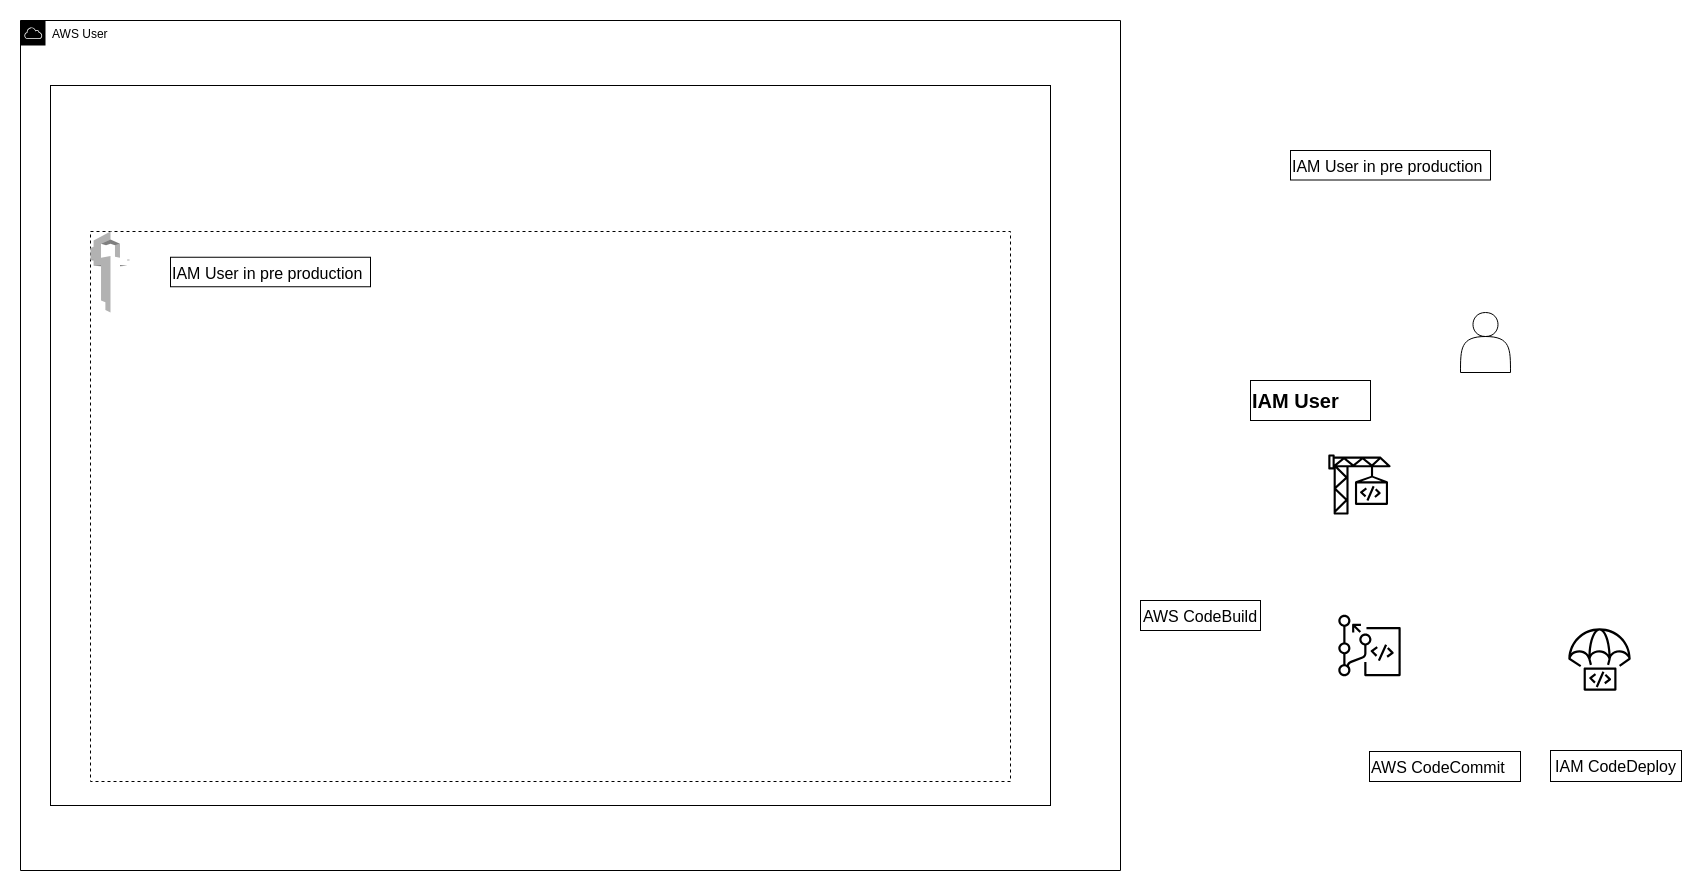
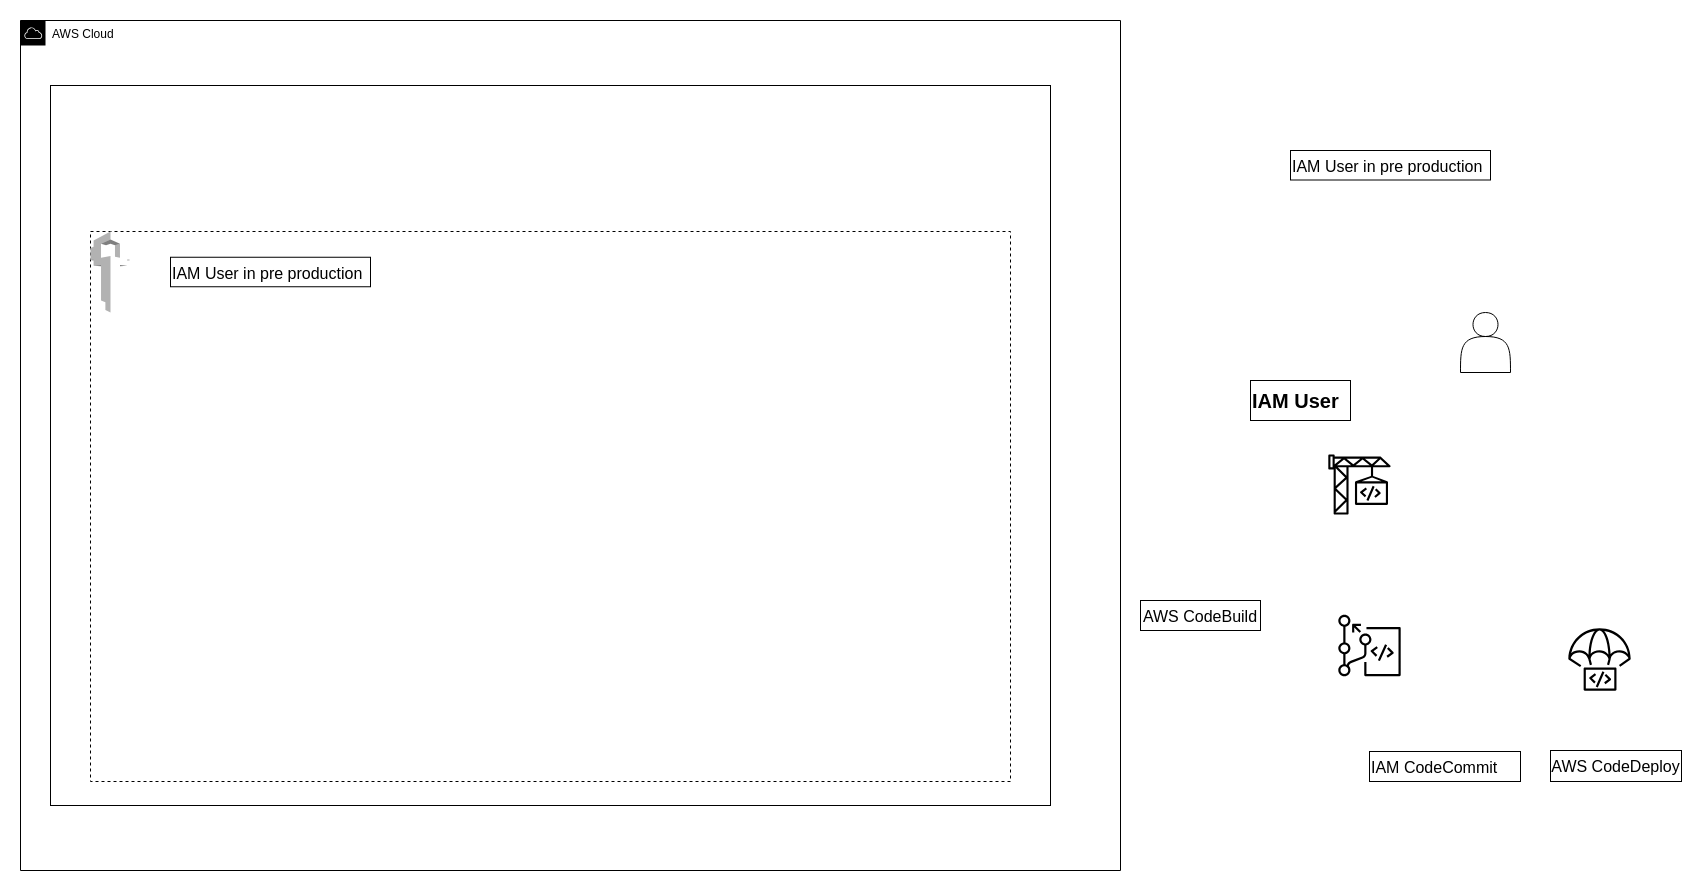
node "AWS User": label "AWS User" -> "AWS Cloud"
node "IAM User": size 120x40 -> 100x40
node "IAM CodeDeploy": label "IAM CodeDeploy" -> "AWS CodeDeploy"
node "AWS CodeCommit": label "AWS CodeCommit" -> "IAM CodeCommit"
